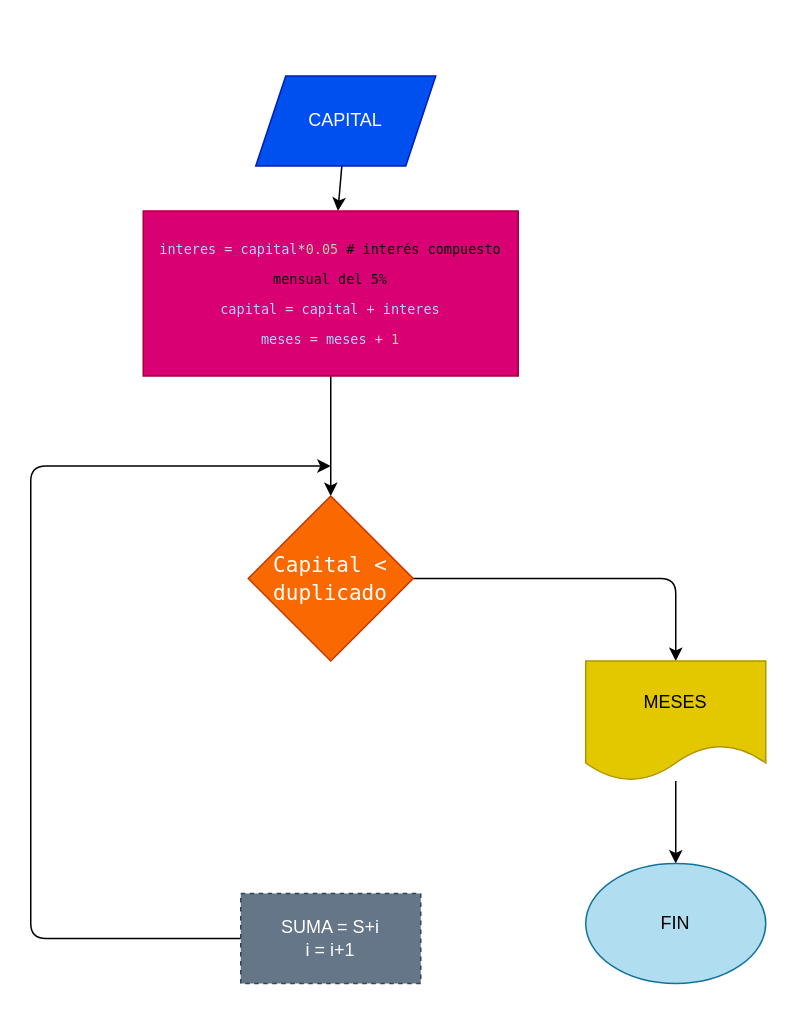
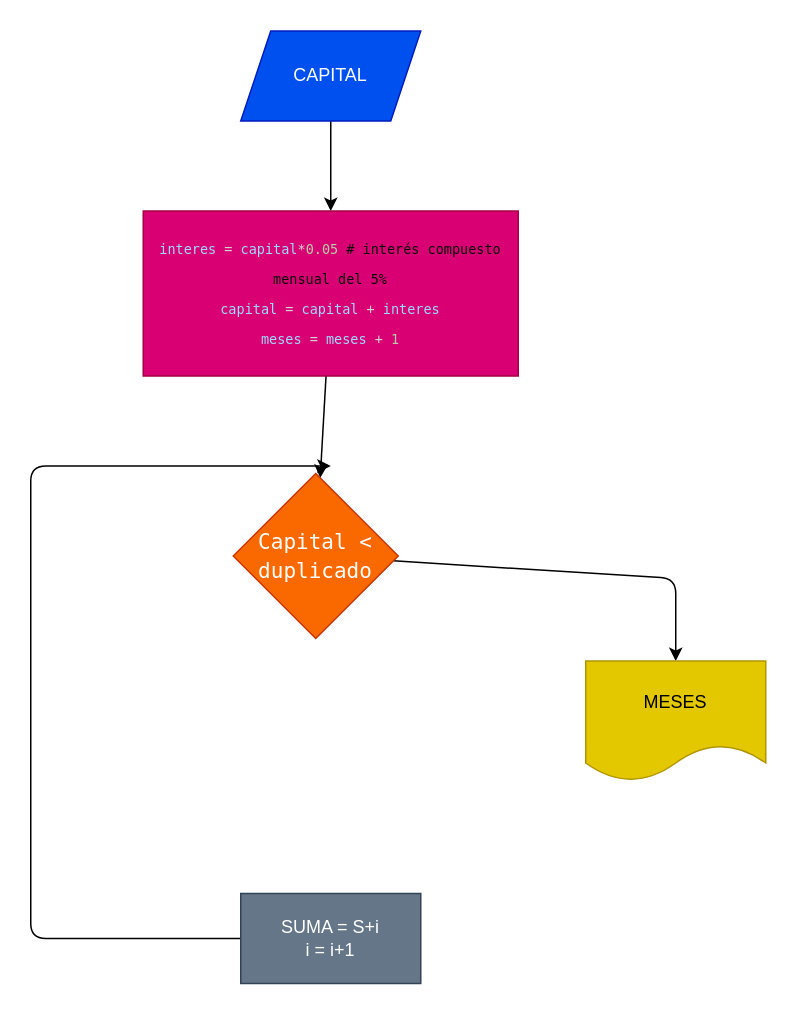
node "CAPITAL": moved (346, 121) -> (331, 76)
node "Capital < duplicado": moved (331, 578) -> (316, 556)
edge "MESES" -> "FIN": removed
node "FIN": removed
node "SUMA = S+i i = i+1": style dashed -> solid
